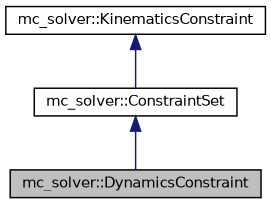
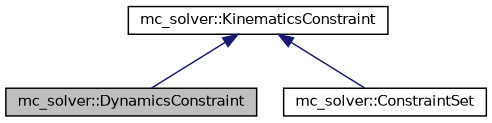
edge "mc_solver::DynamicsConstraint" -> "mc_solver::ConstraintSet": now "mc_solver::DynamicsConstraint" -> "mc_solver::KinematicsConstraint"
